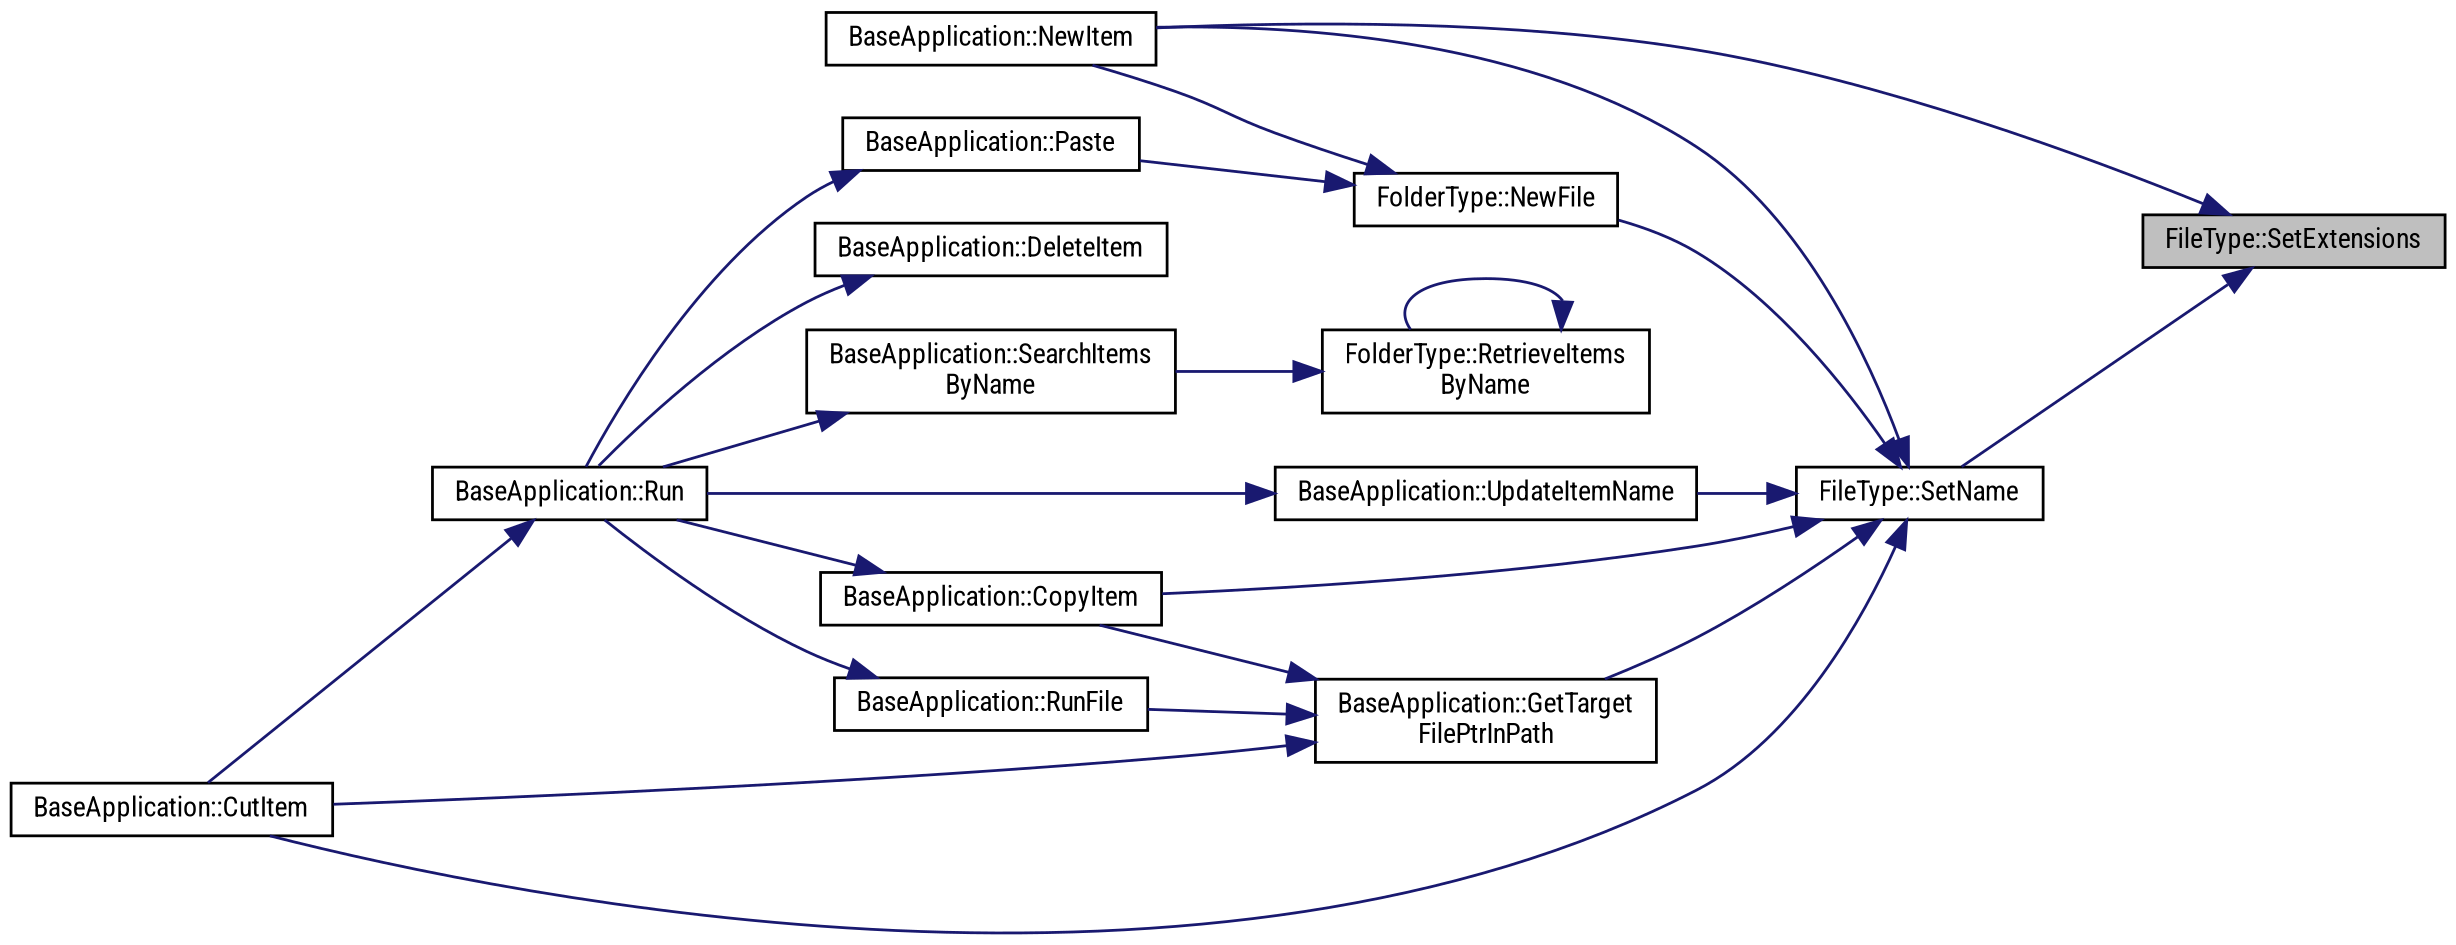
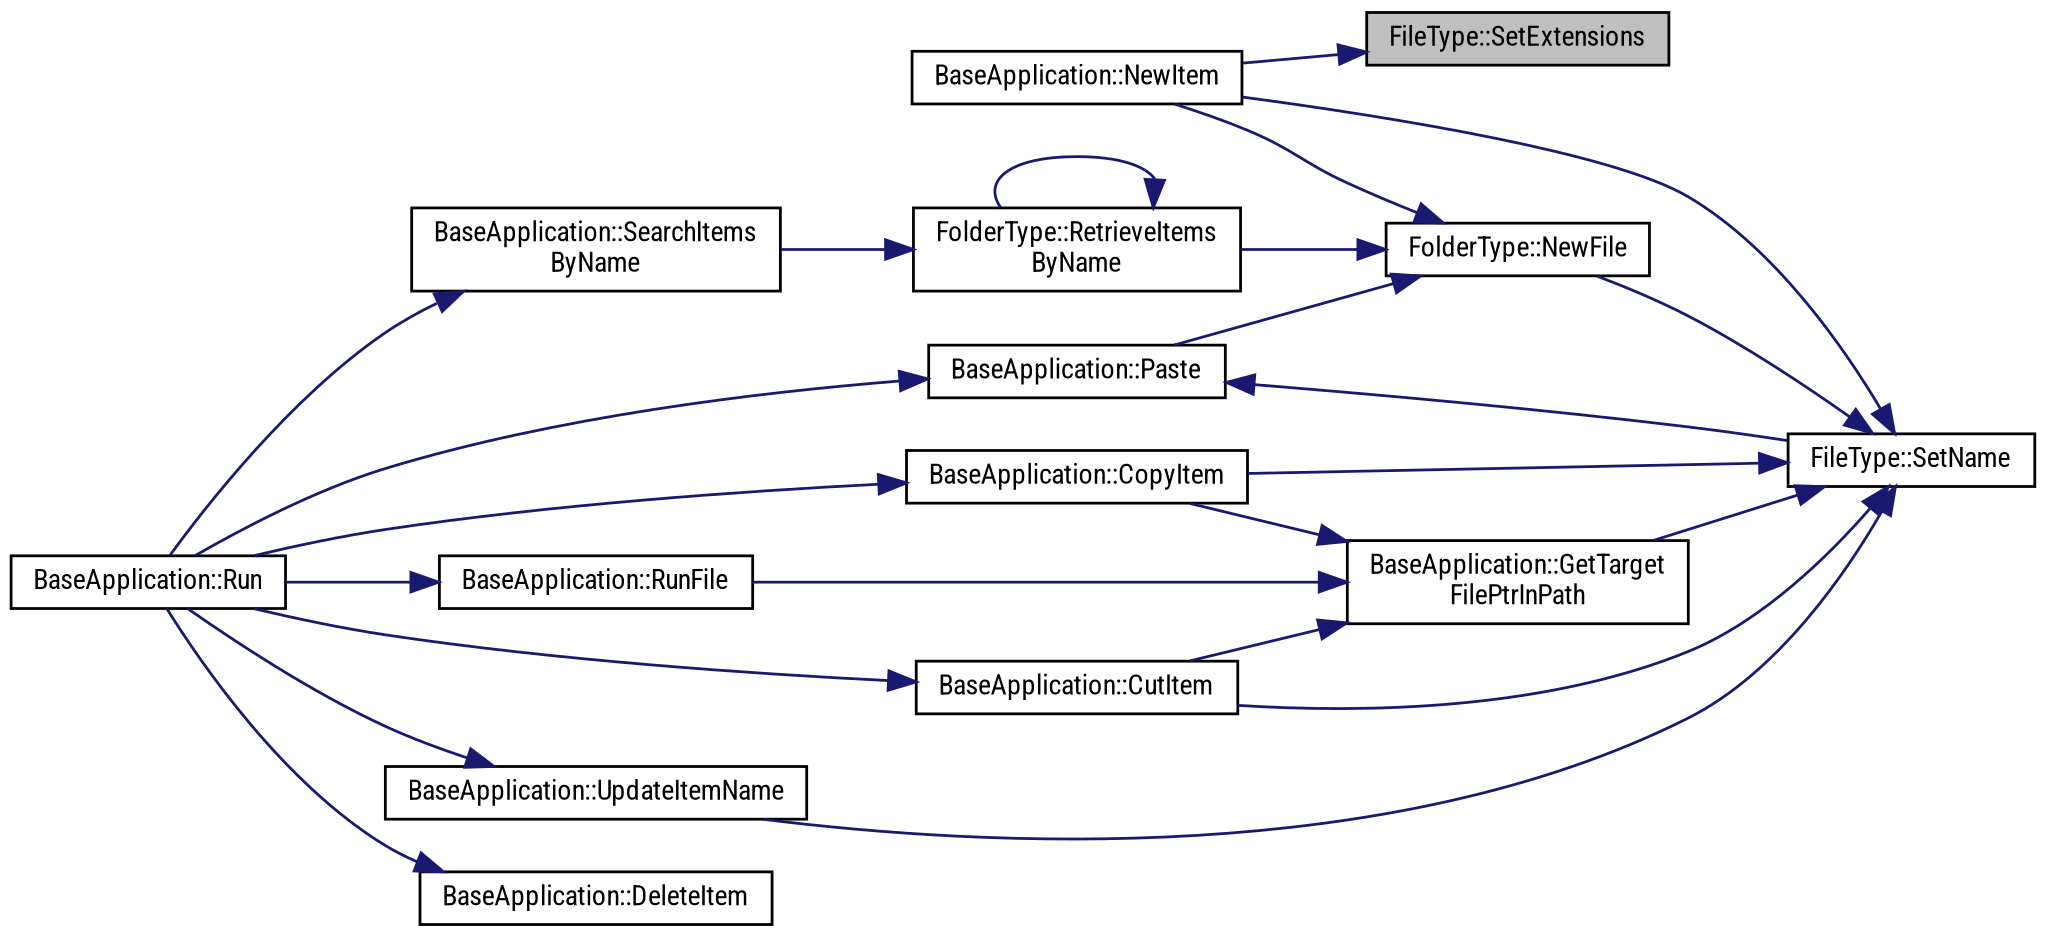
edge "FolderType::RetrieveItems ByName" -> "FolderType::NewFile": added
edge "FileType::SetName" -> "FileType::SetExtensions": now "FileType::SetName" -> "BaseApplication::Paste"
edge "BaseApplication::CutItem" -> "BaseApplication::Run": reversed
